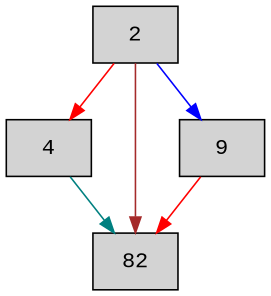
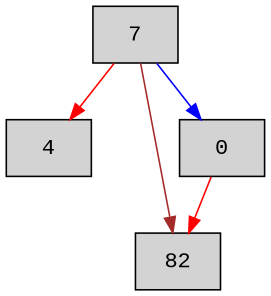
node "2": label "2" -> "7"
node "9": label "9" -> "0"
edge "4" -> "82": removed
